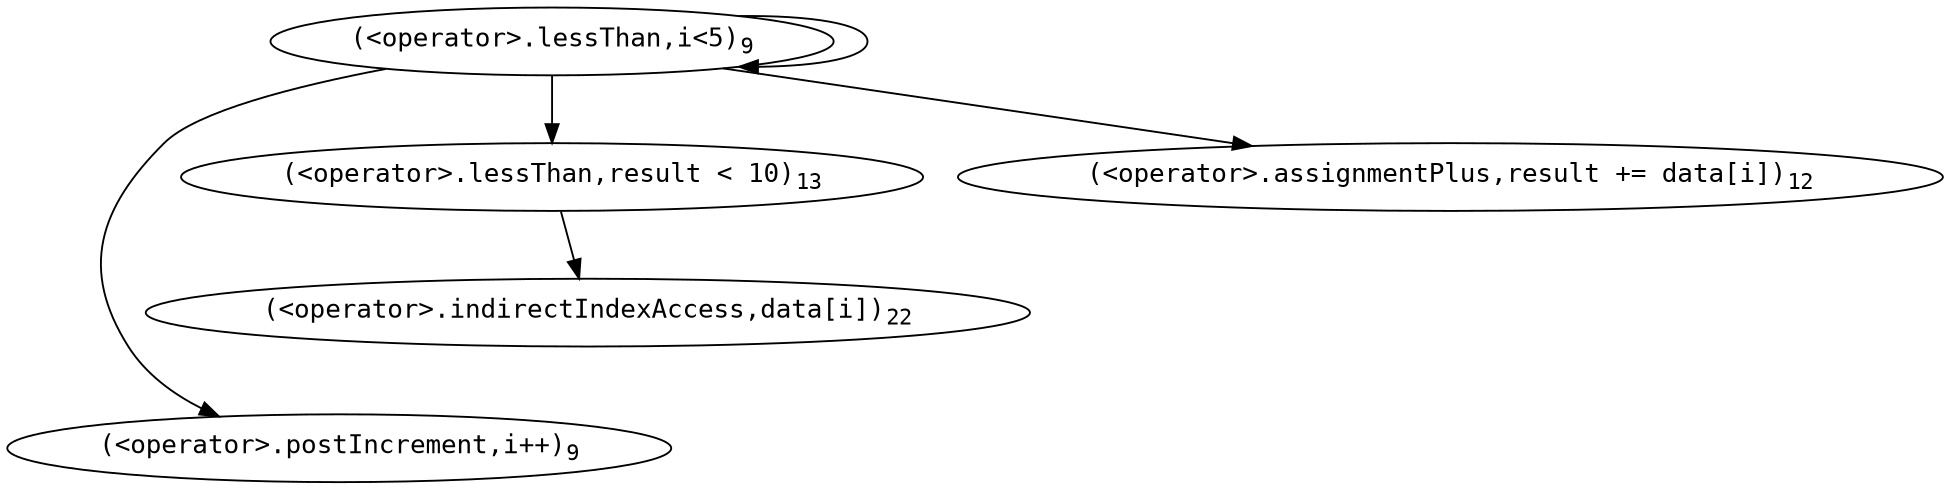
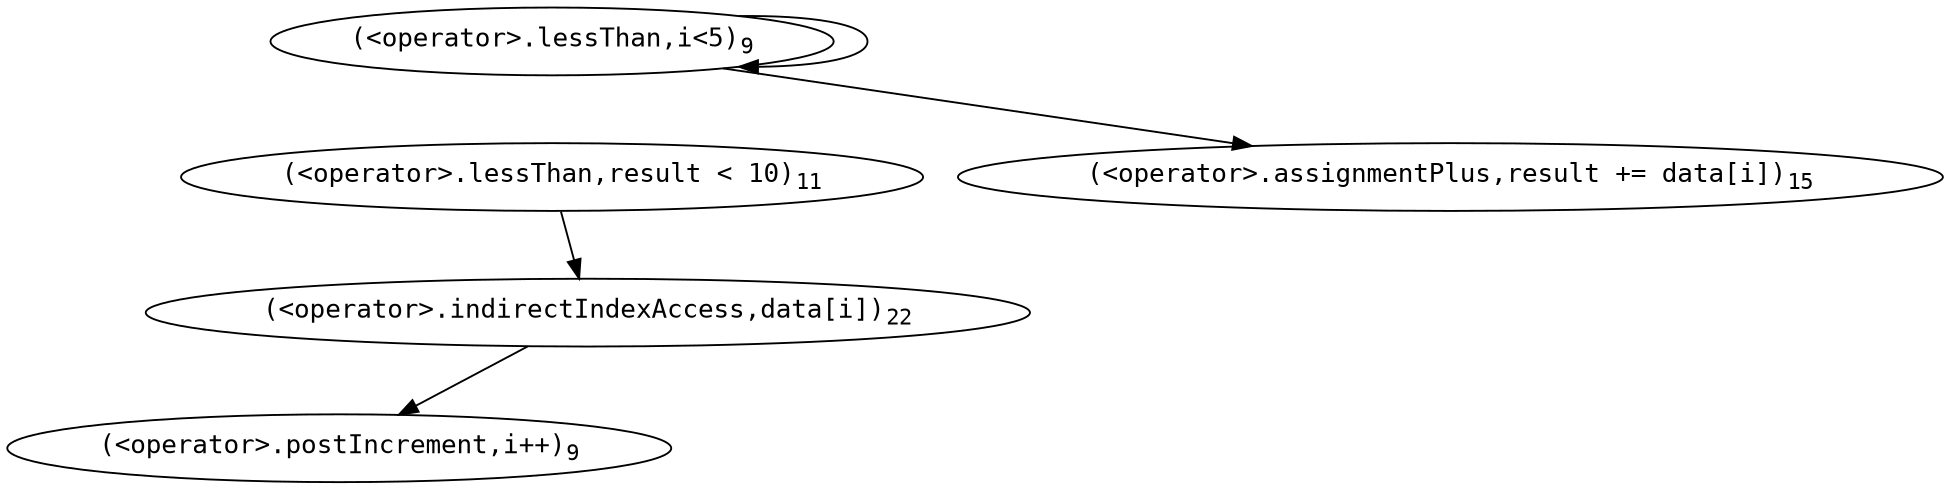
edge "(<operator>.lessThan,i<5)" -> "(<operator>.lessThan,result < 10)": removed
node "(<operator>.lessThan,result < 10)": text "13" -> "11"
node "(<operator>.assignmentPlus,result += data[i])": text "12" -> "15"
edge "(<operator>.lessThan,i<5)" -> "(<operator>.postIncrement,i++)": now "(<operator>.indirectIndexAccess,data[i])" -> "(<operator>.postIncrement,i++)"
